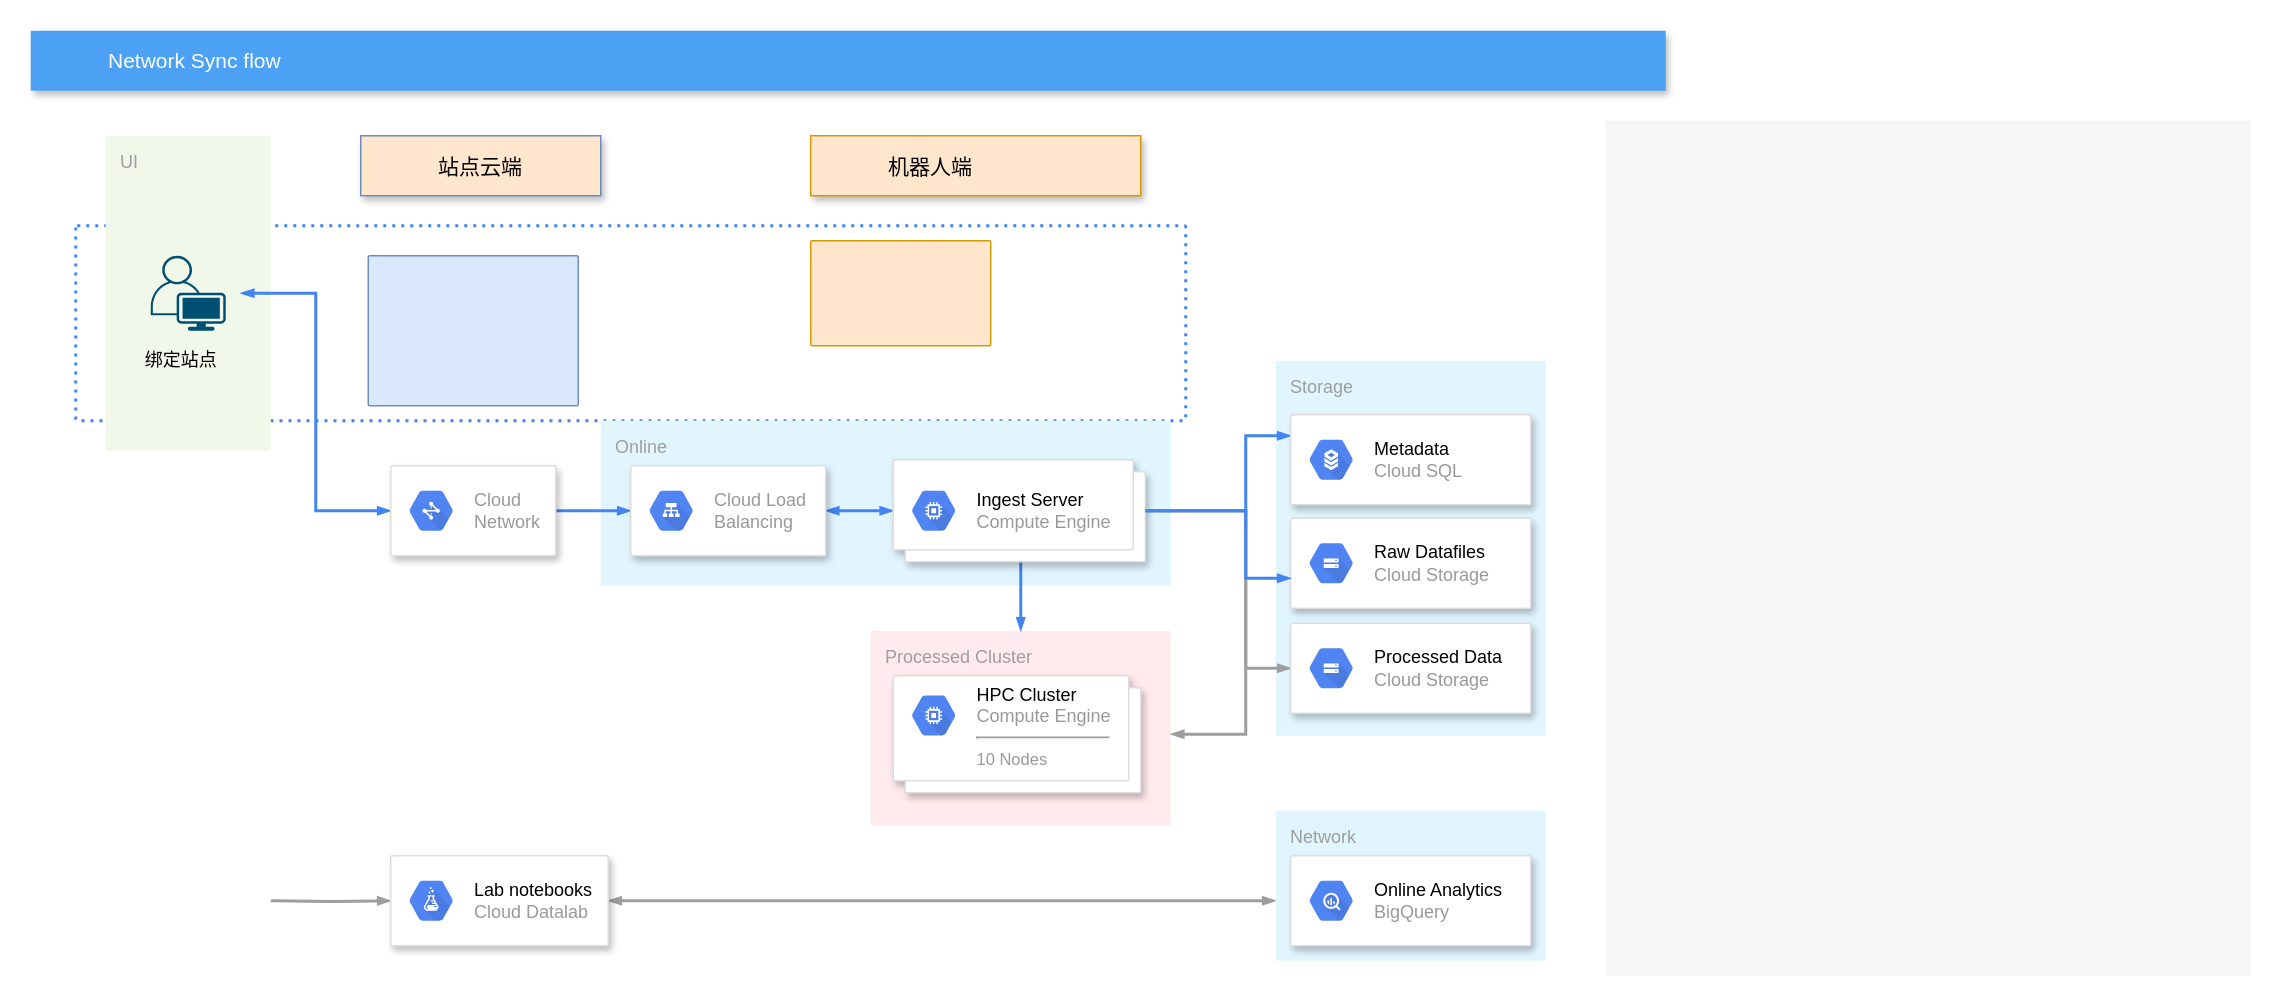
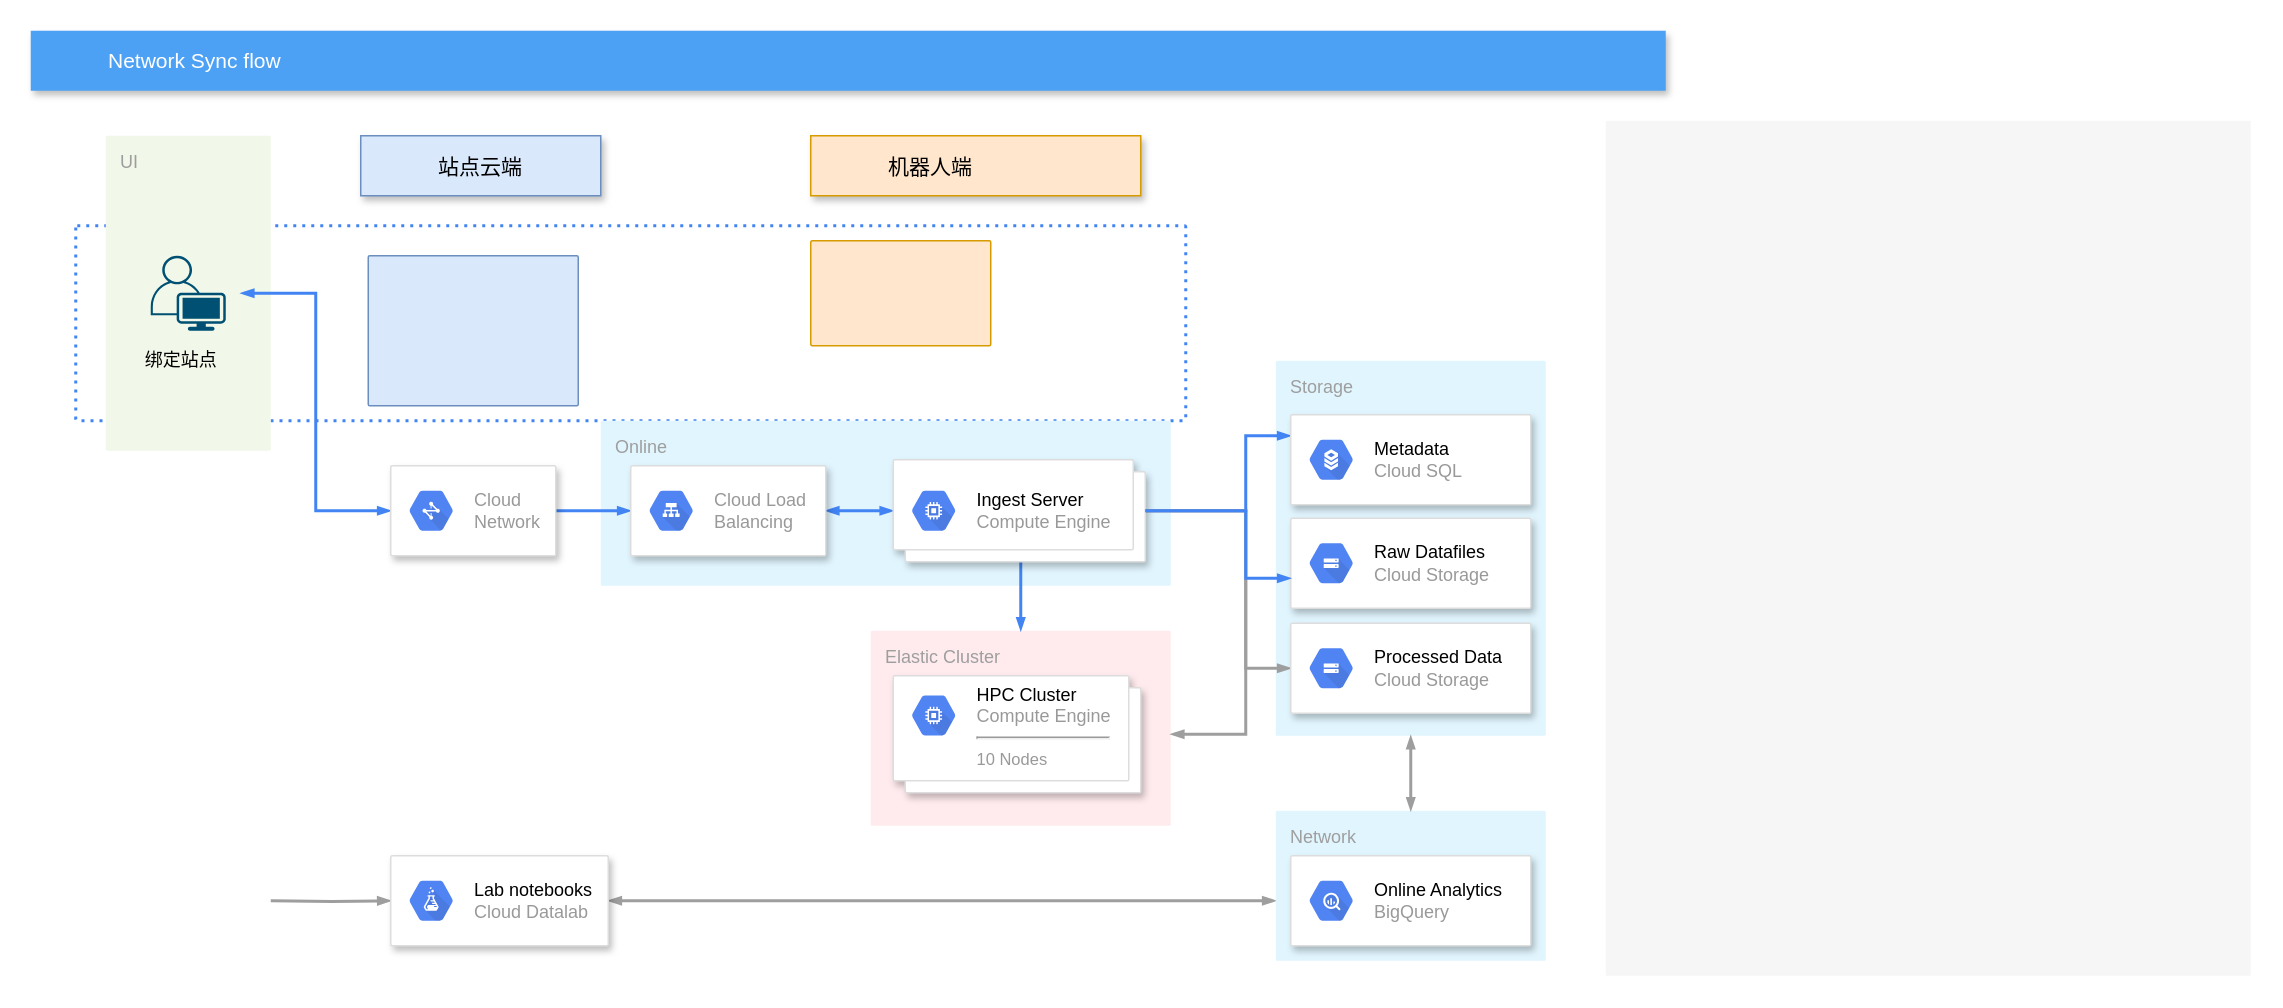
node "站点云端": fillcolor #ffe6cc -> #dae8fc
node "Processed Cluster": label "Processed Cluster" -> "Elastic Cluster"
edge "Storage" -- "Network": added
